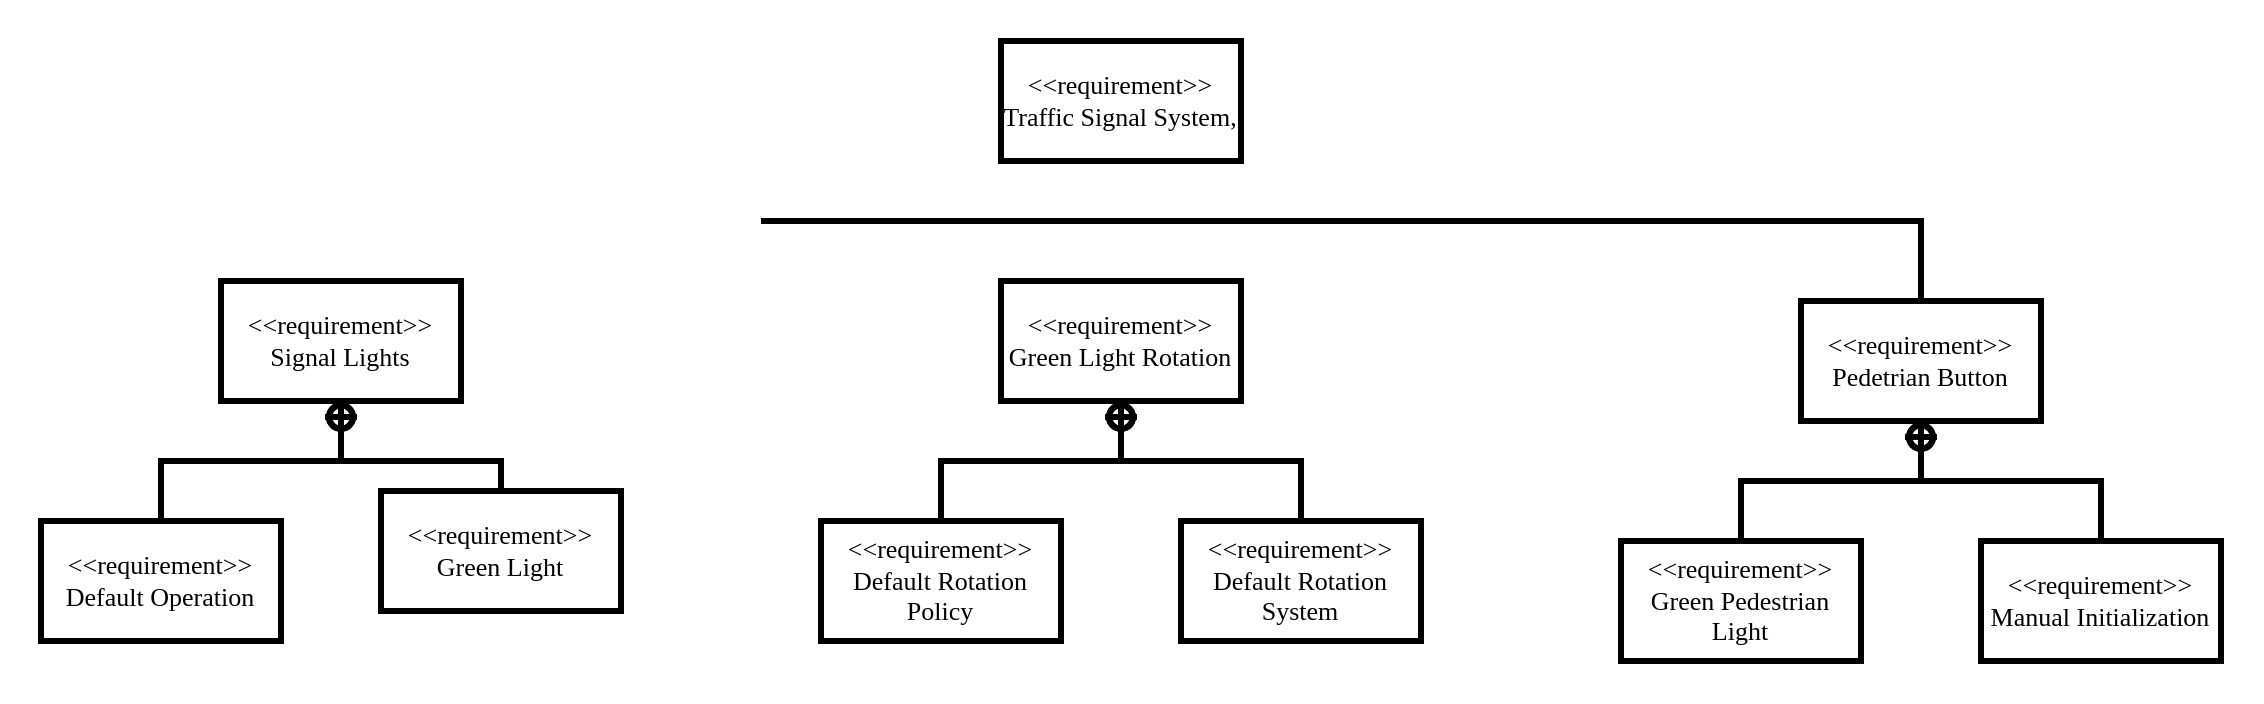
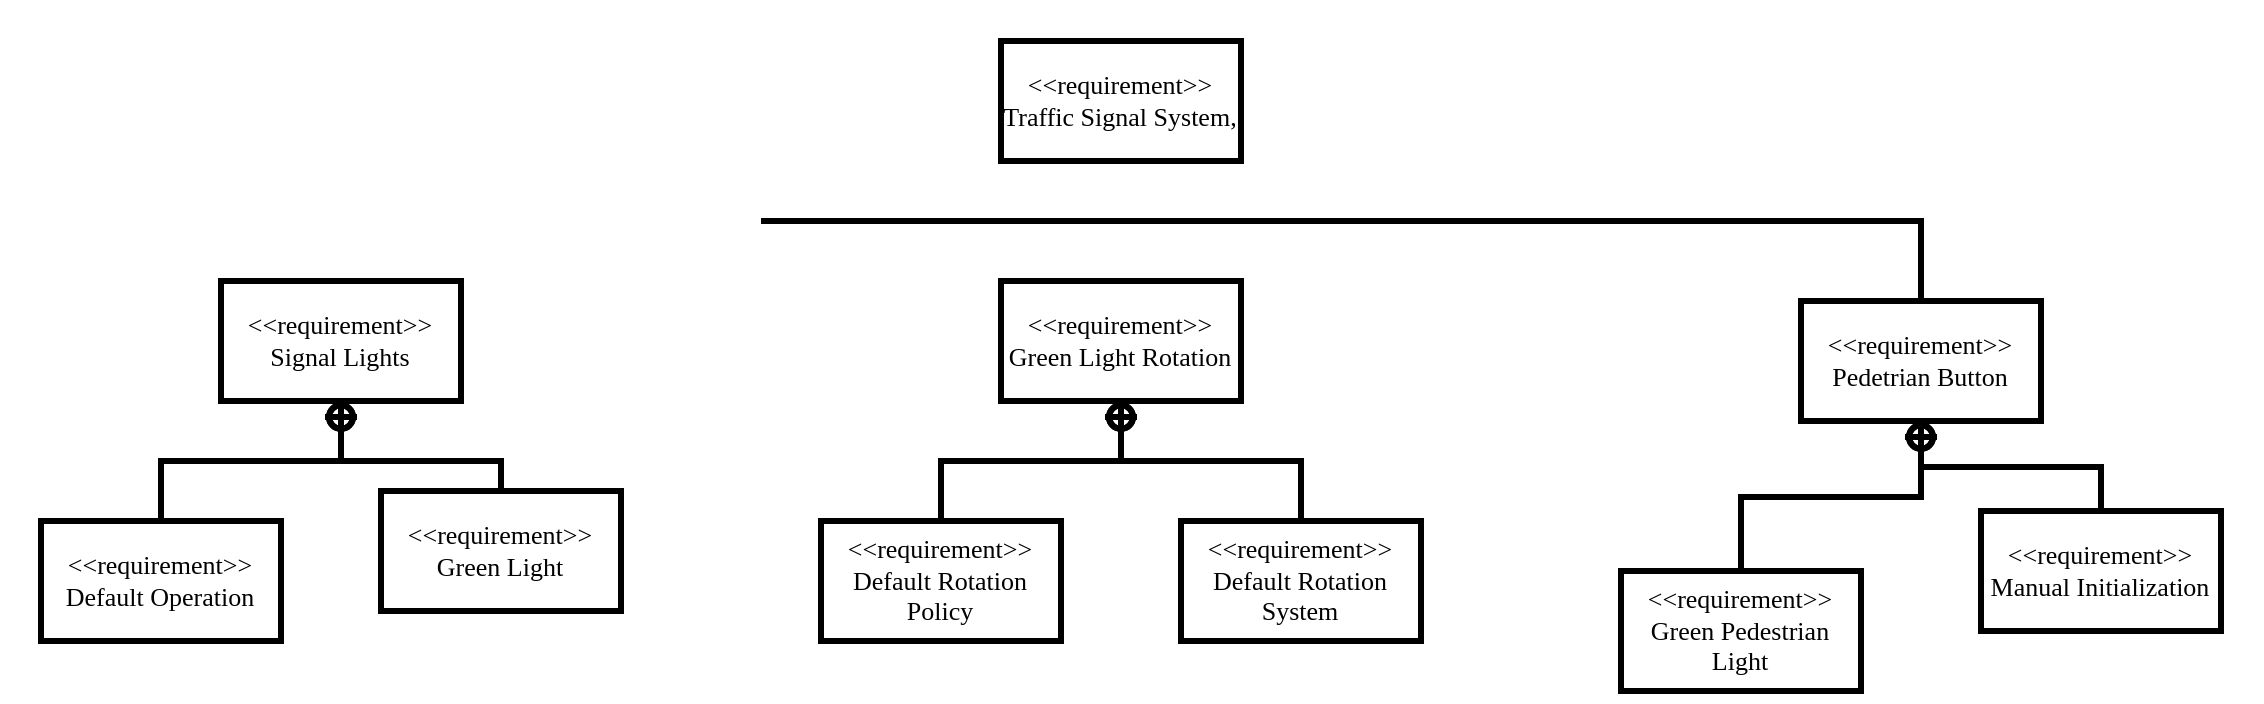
node "<<requirement>> Green Pedestrian Light": moved (1741, 601) -> (1741, 631)
node "<<requirement>> Manual Initialization": moved (2101, 601) -> (2101, 571)
